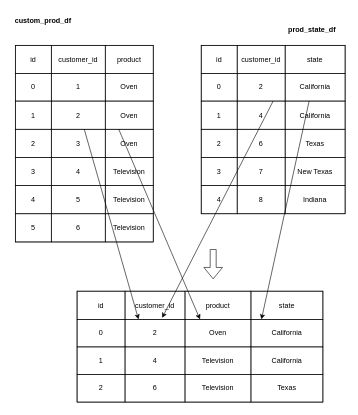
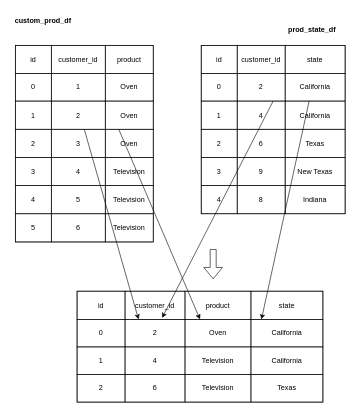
node "7": label "7" -> "9"
